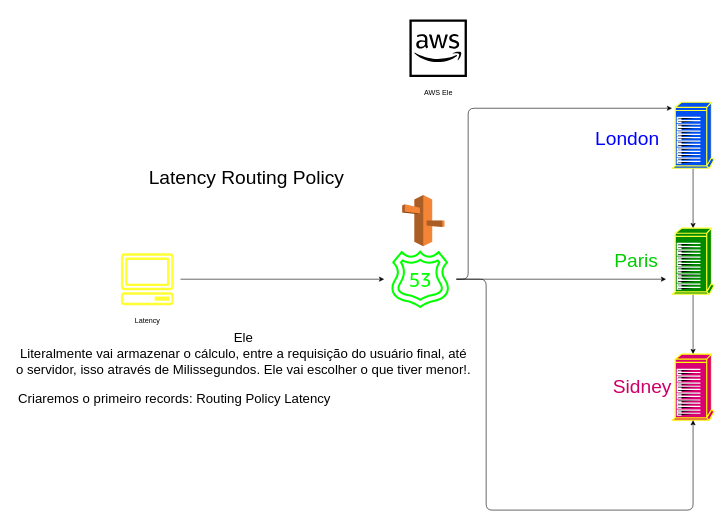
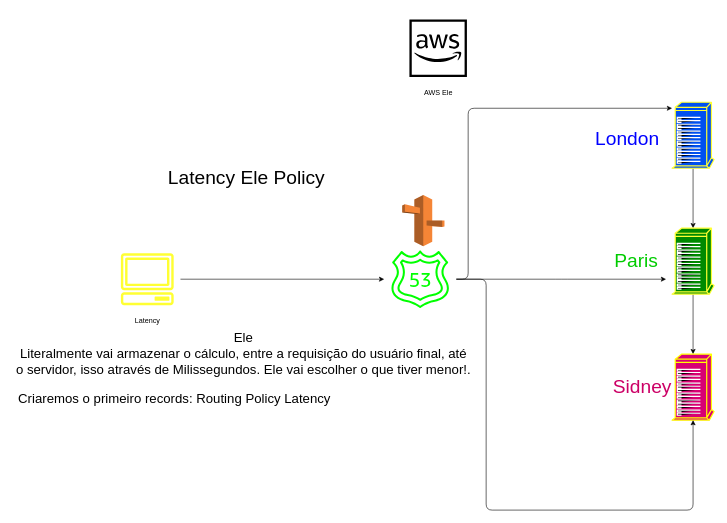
node "Latency Routing Policy": label "Latency Routing Policy" -> "Latency Ele Policy"
